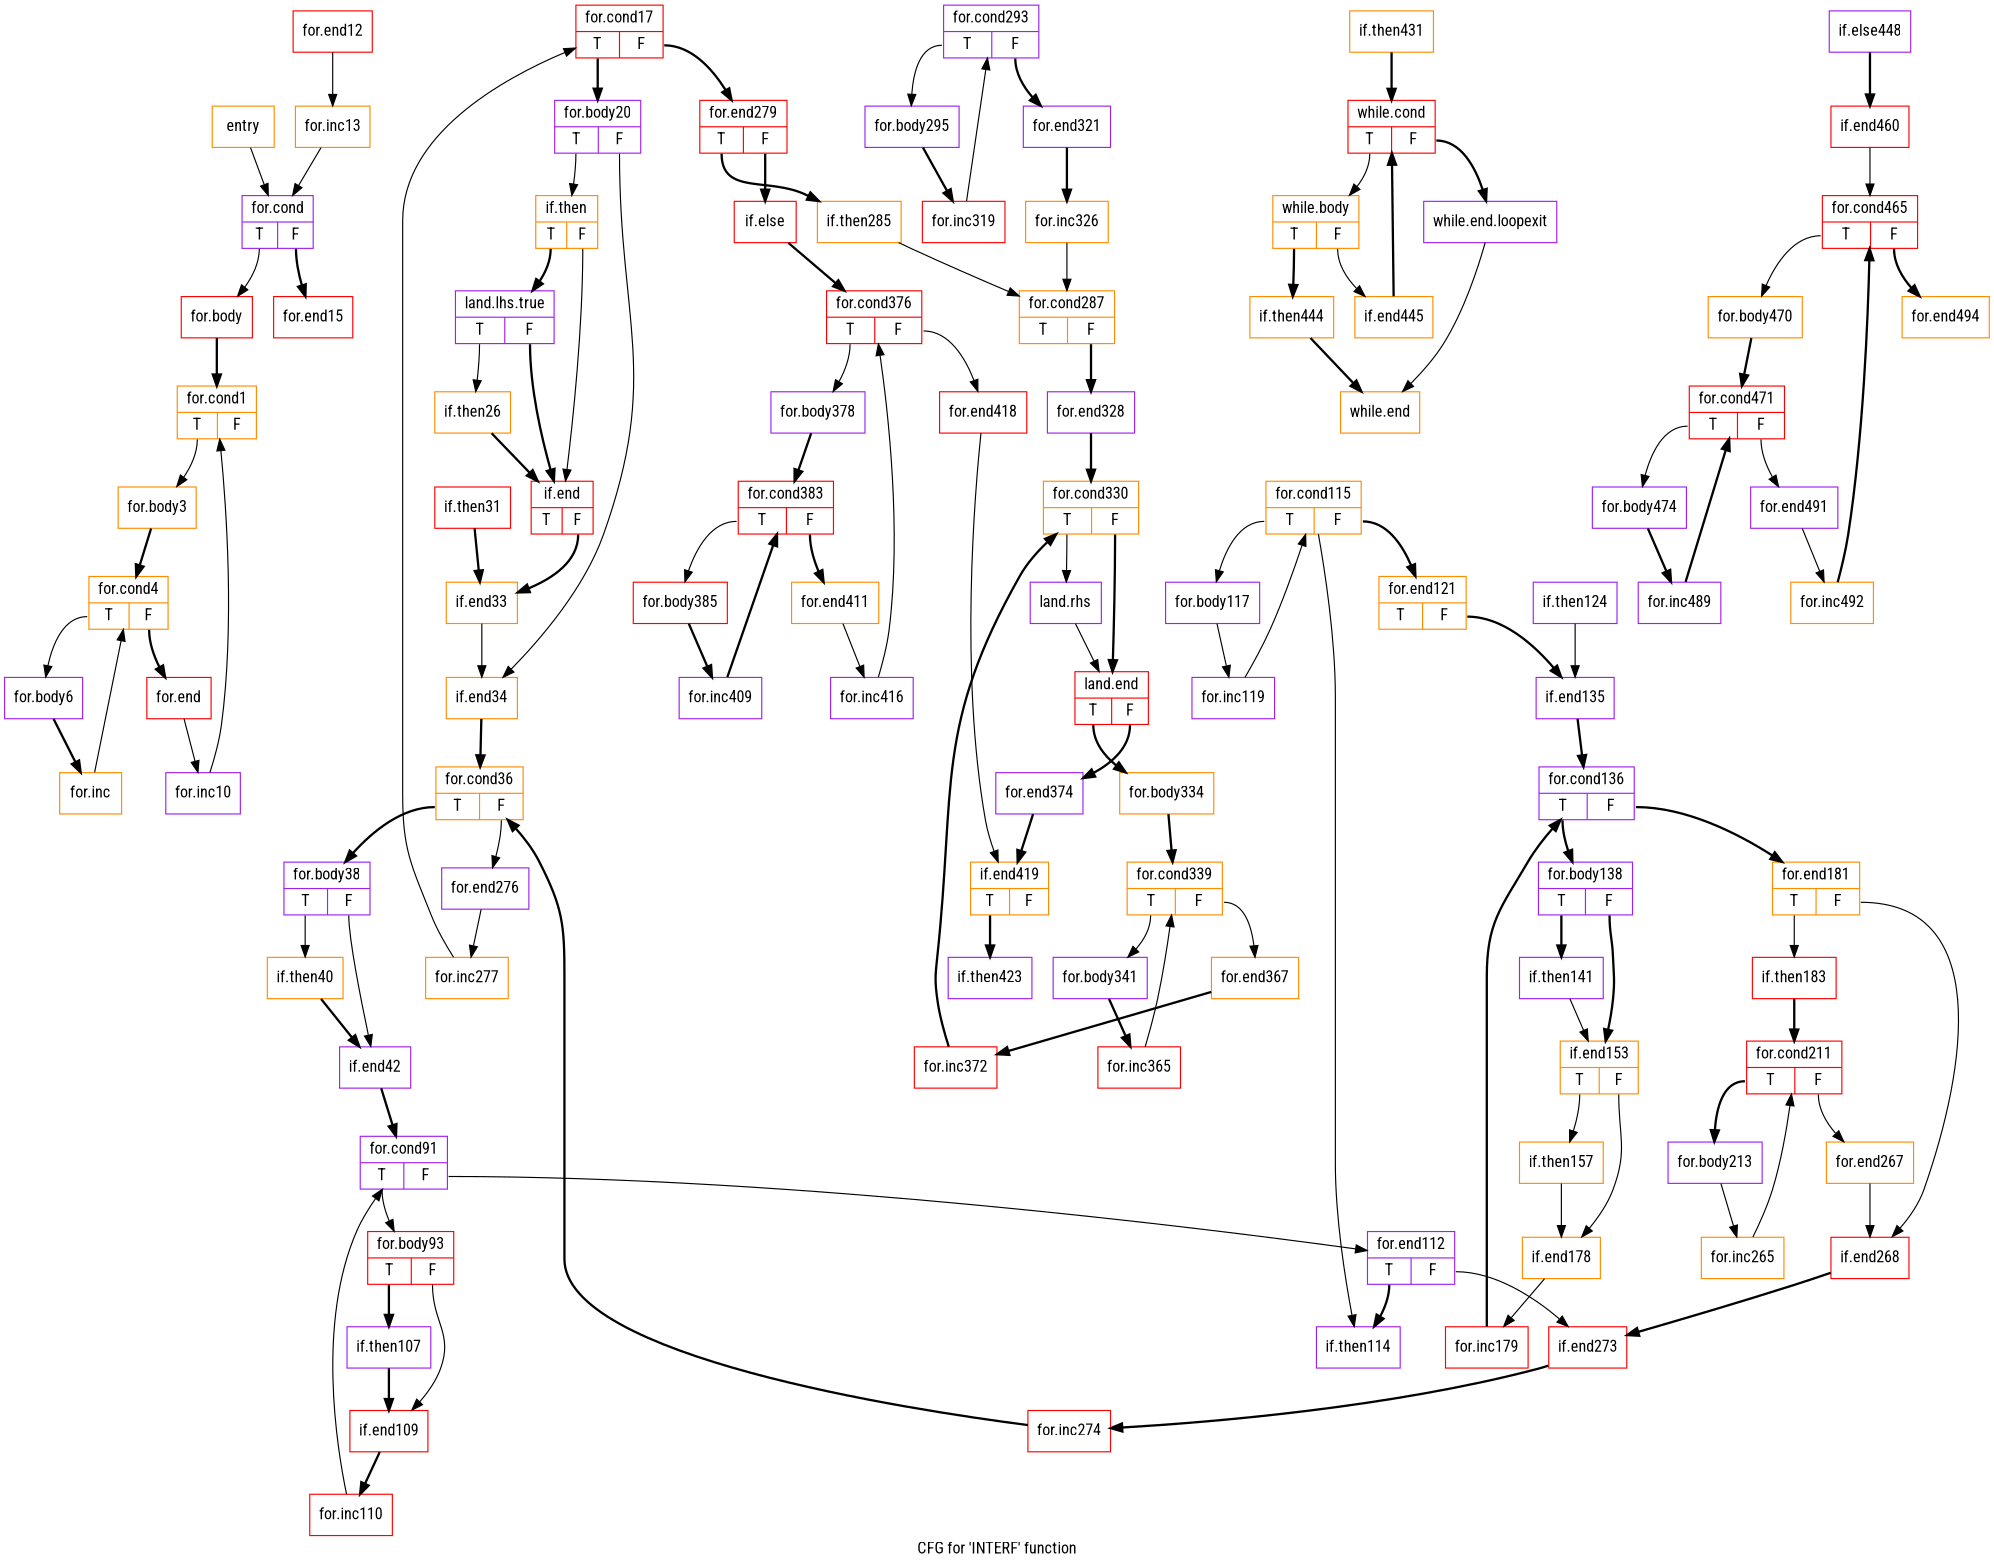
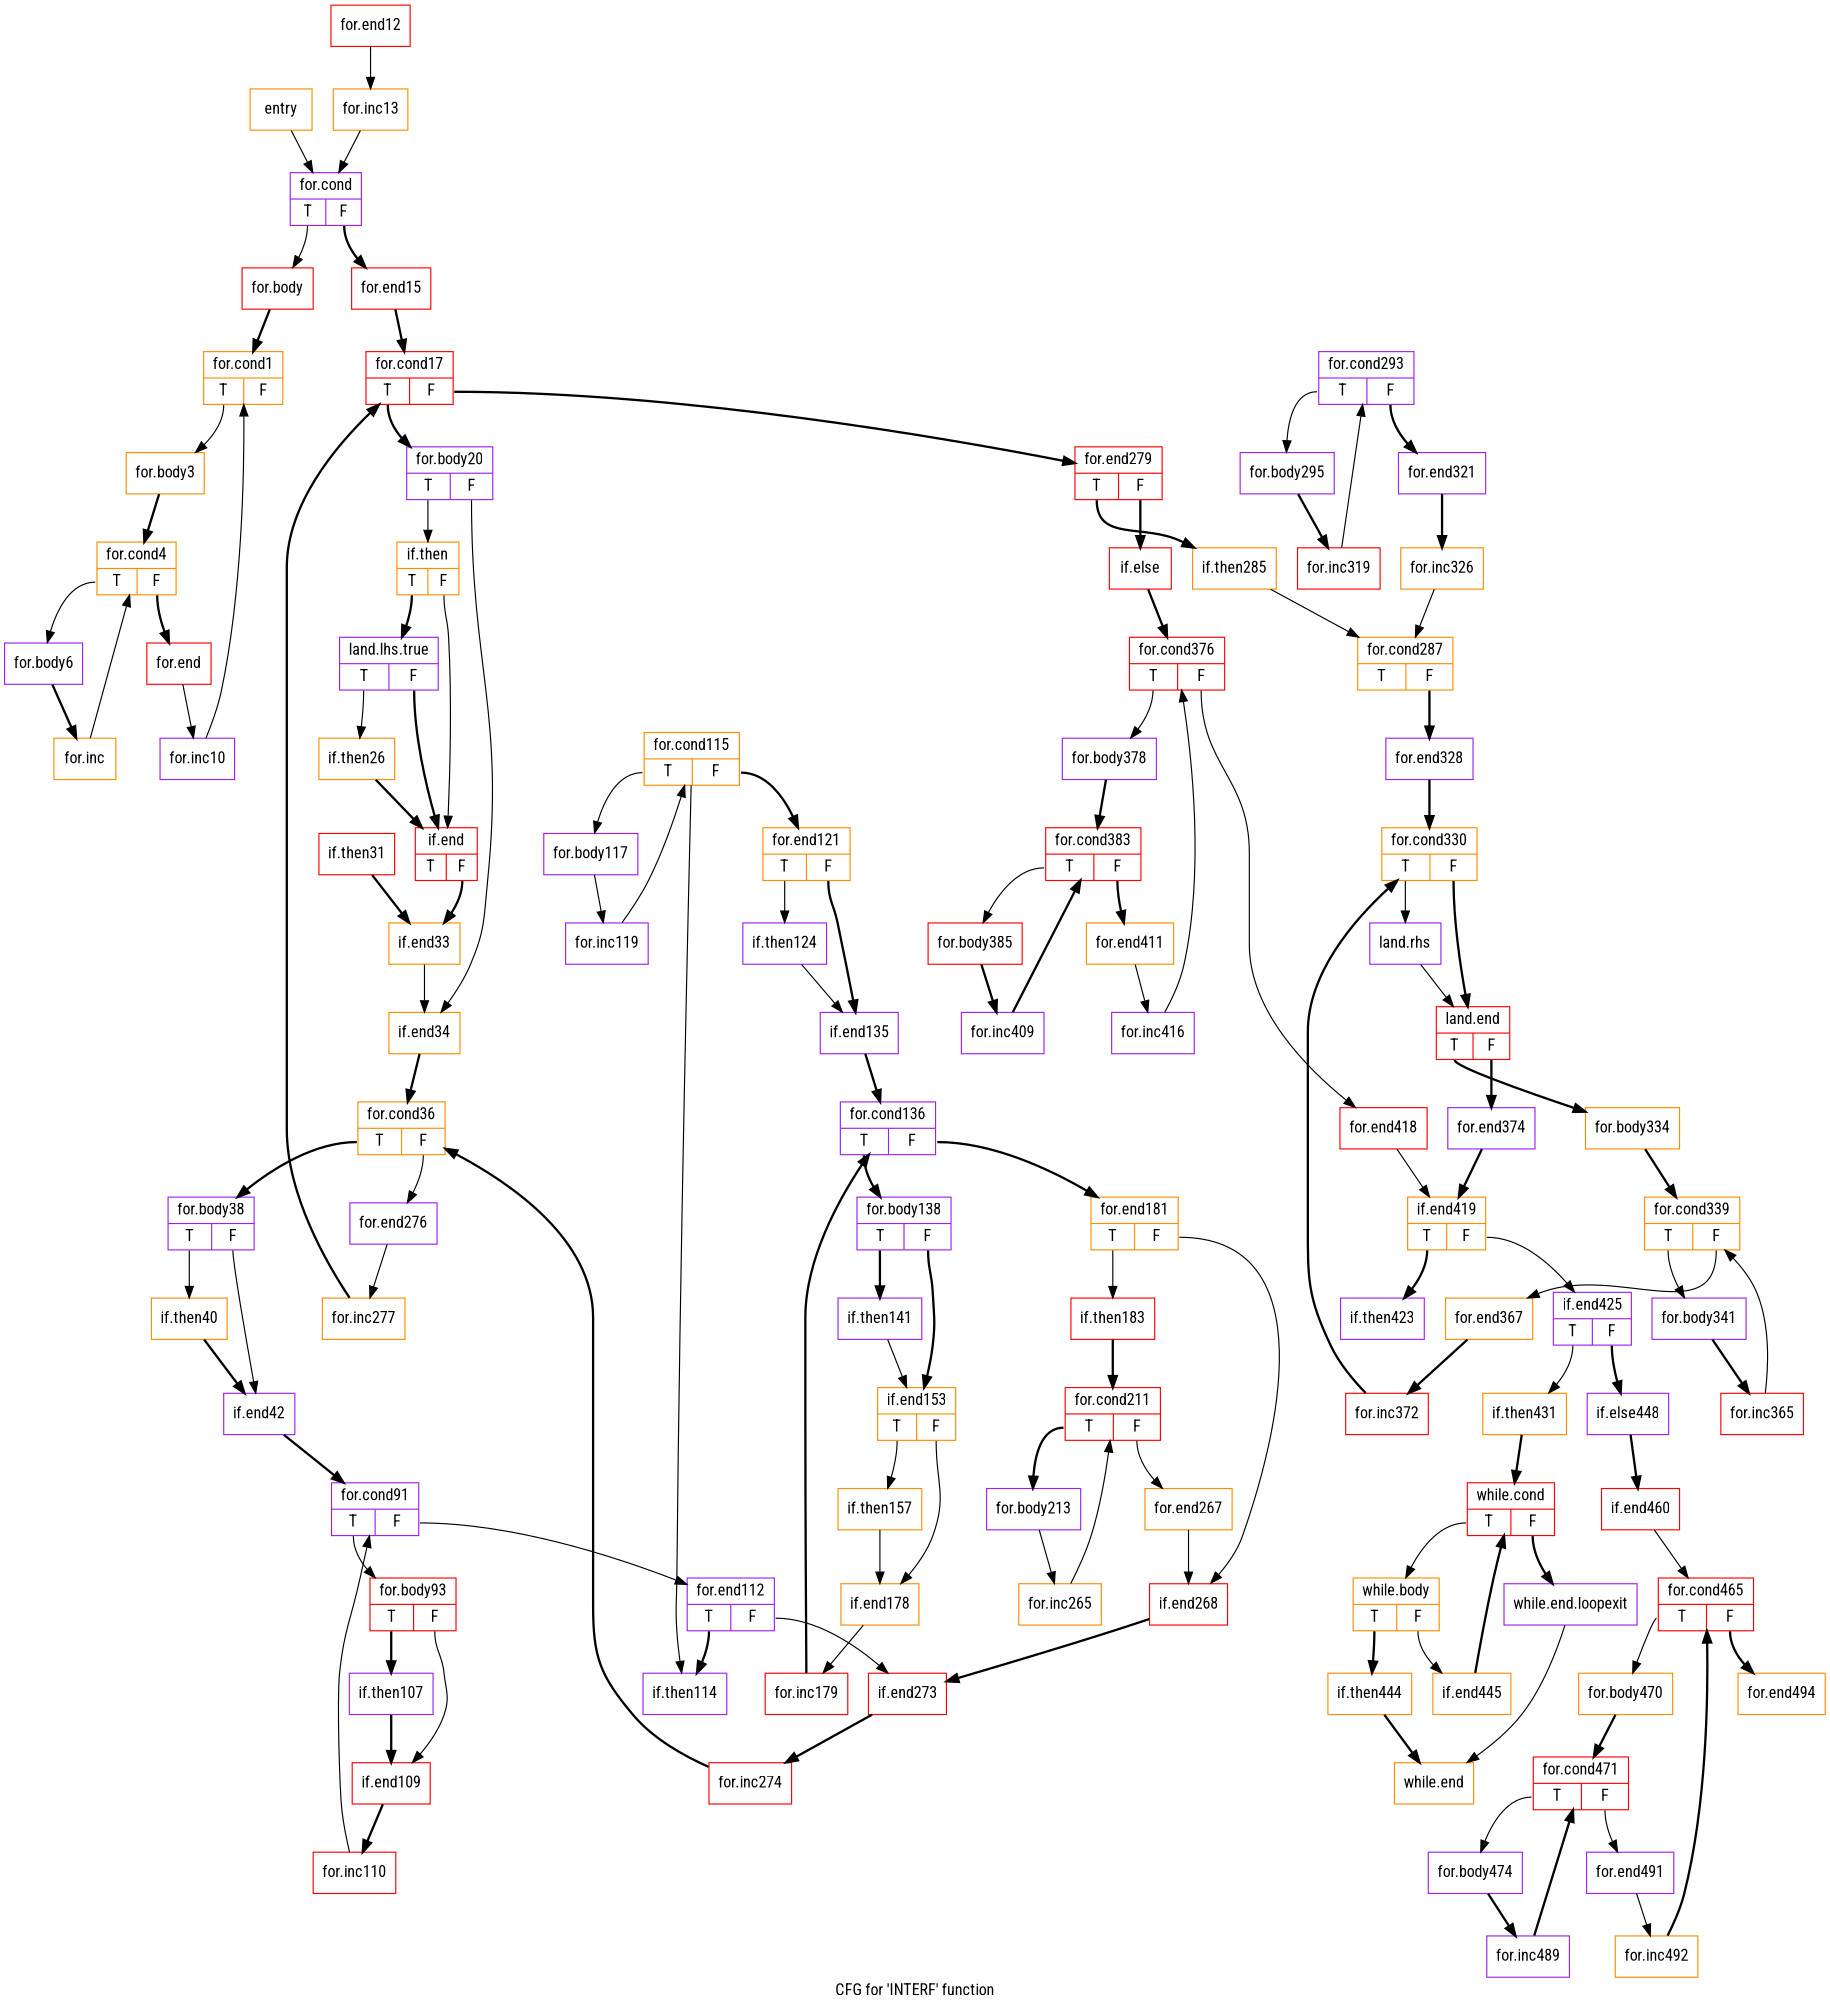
edge "for.end15" -> "for.cond17": added
edge "for.inc277" -> "for.cond17": style solid -> bold
edge "for.end121" -> "if.then124": added
node "if.end425": added
